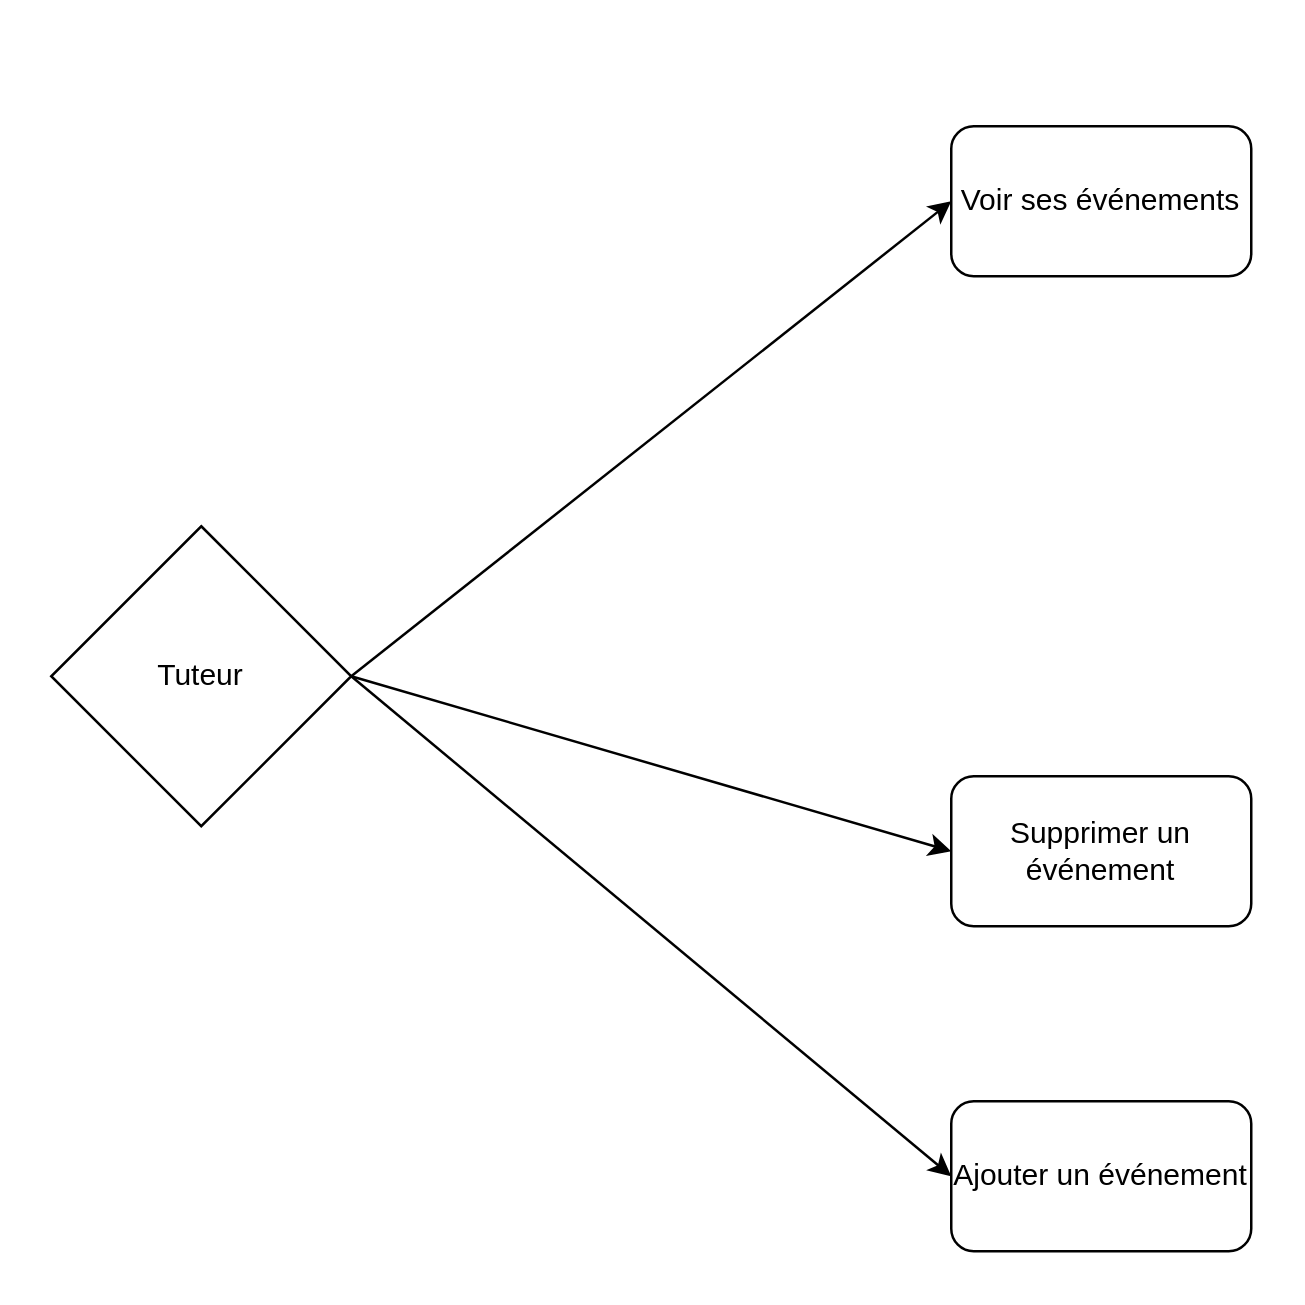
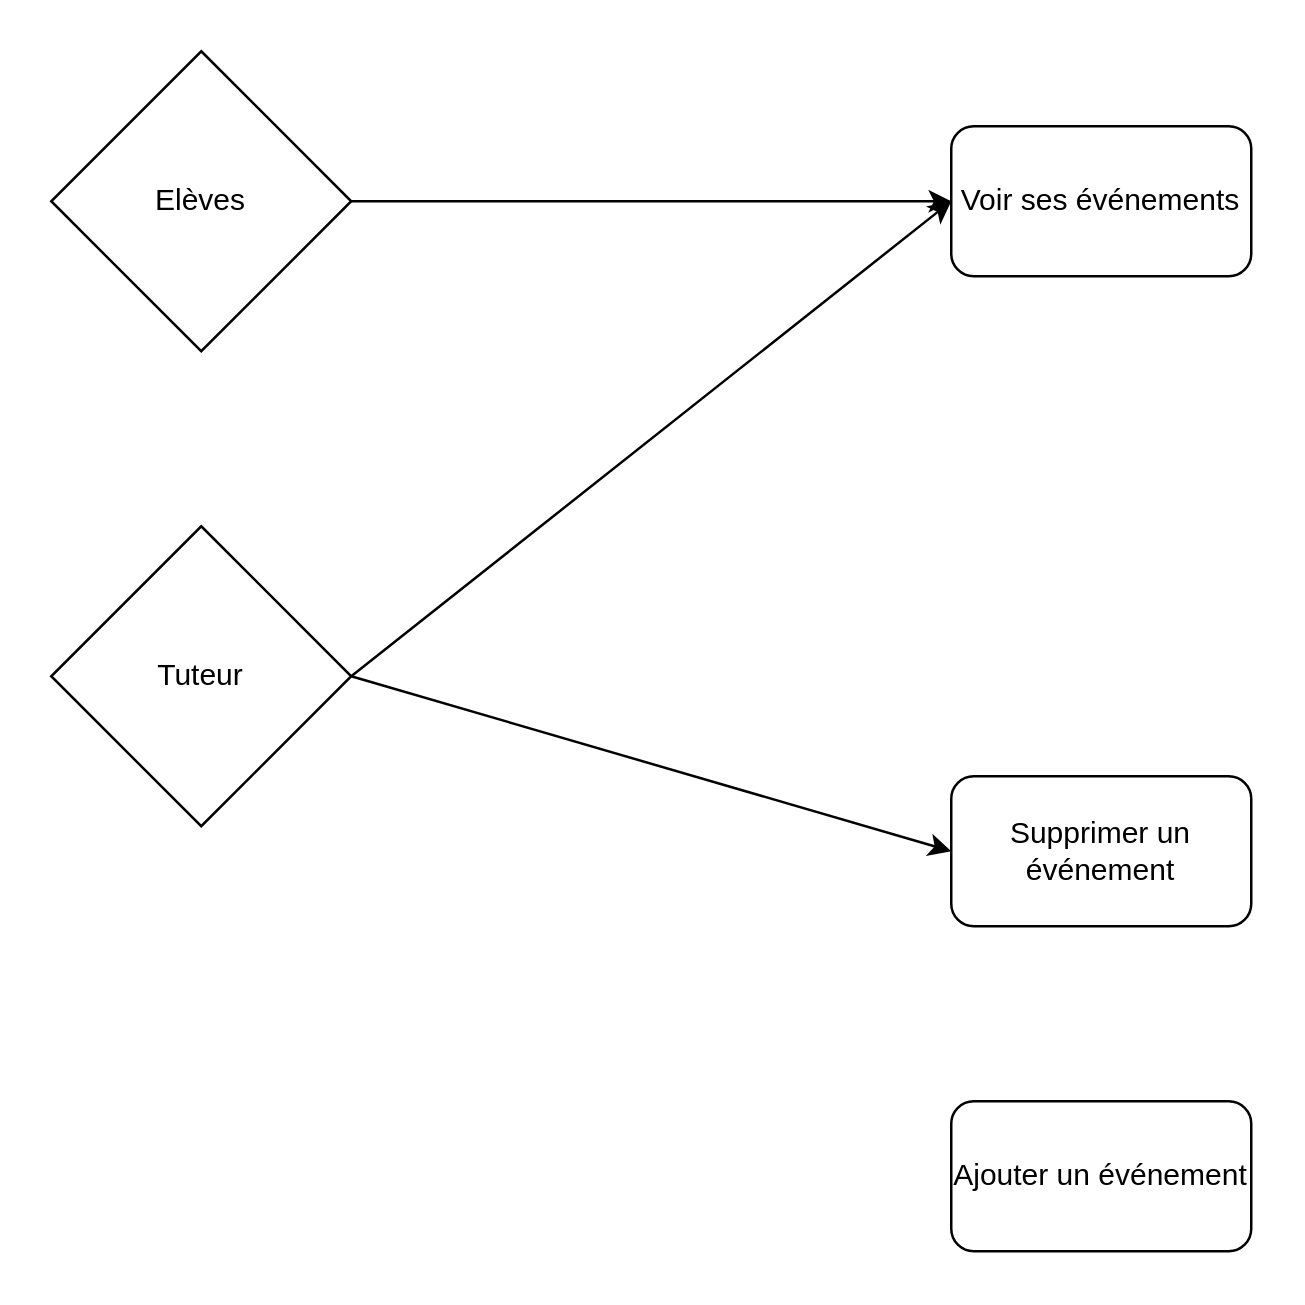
node "Elèves": added
edge "Elèves" -> "Voir ses événements": added
edge "Tuteur" -> "Ajouter un événement": removed
